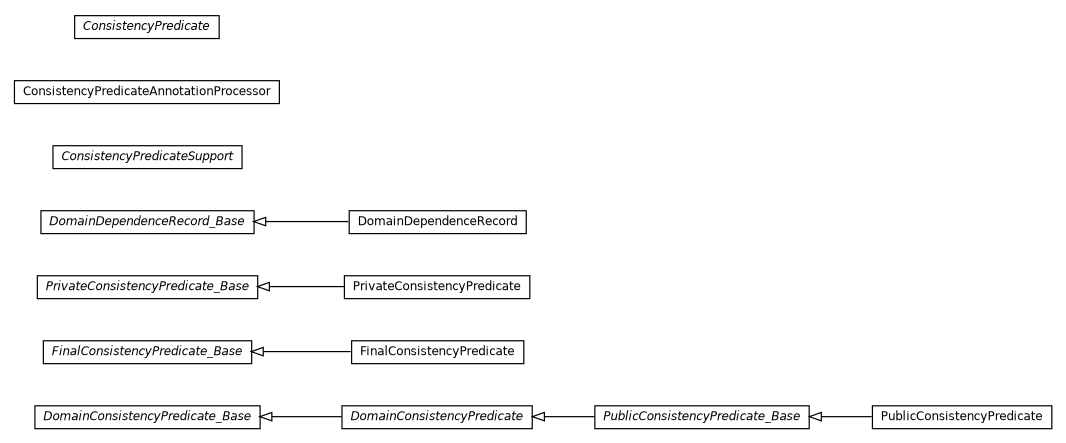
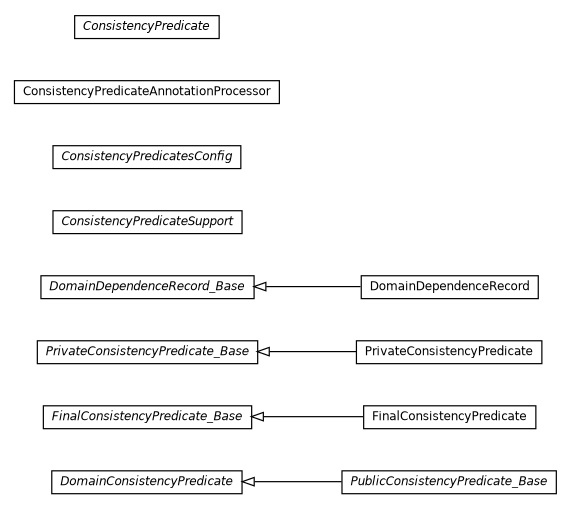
node "ConsistencyPredicatesConfig": added
node "DomainConsistencyPredicate_Base": removed
node "PublicConsistencyPredicate": removed
